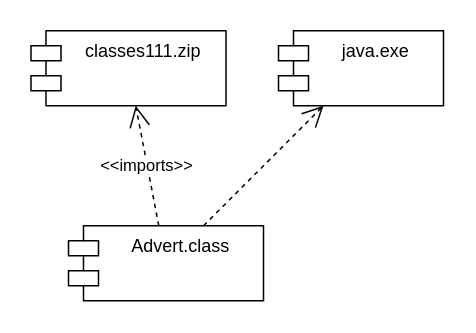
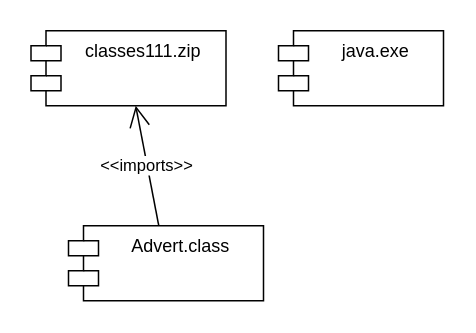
edge "Advert.class" -> "java.exe": removed
edge "Advert.class" -> "classes111.zip": style dashed -> solid
